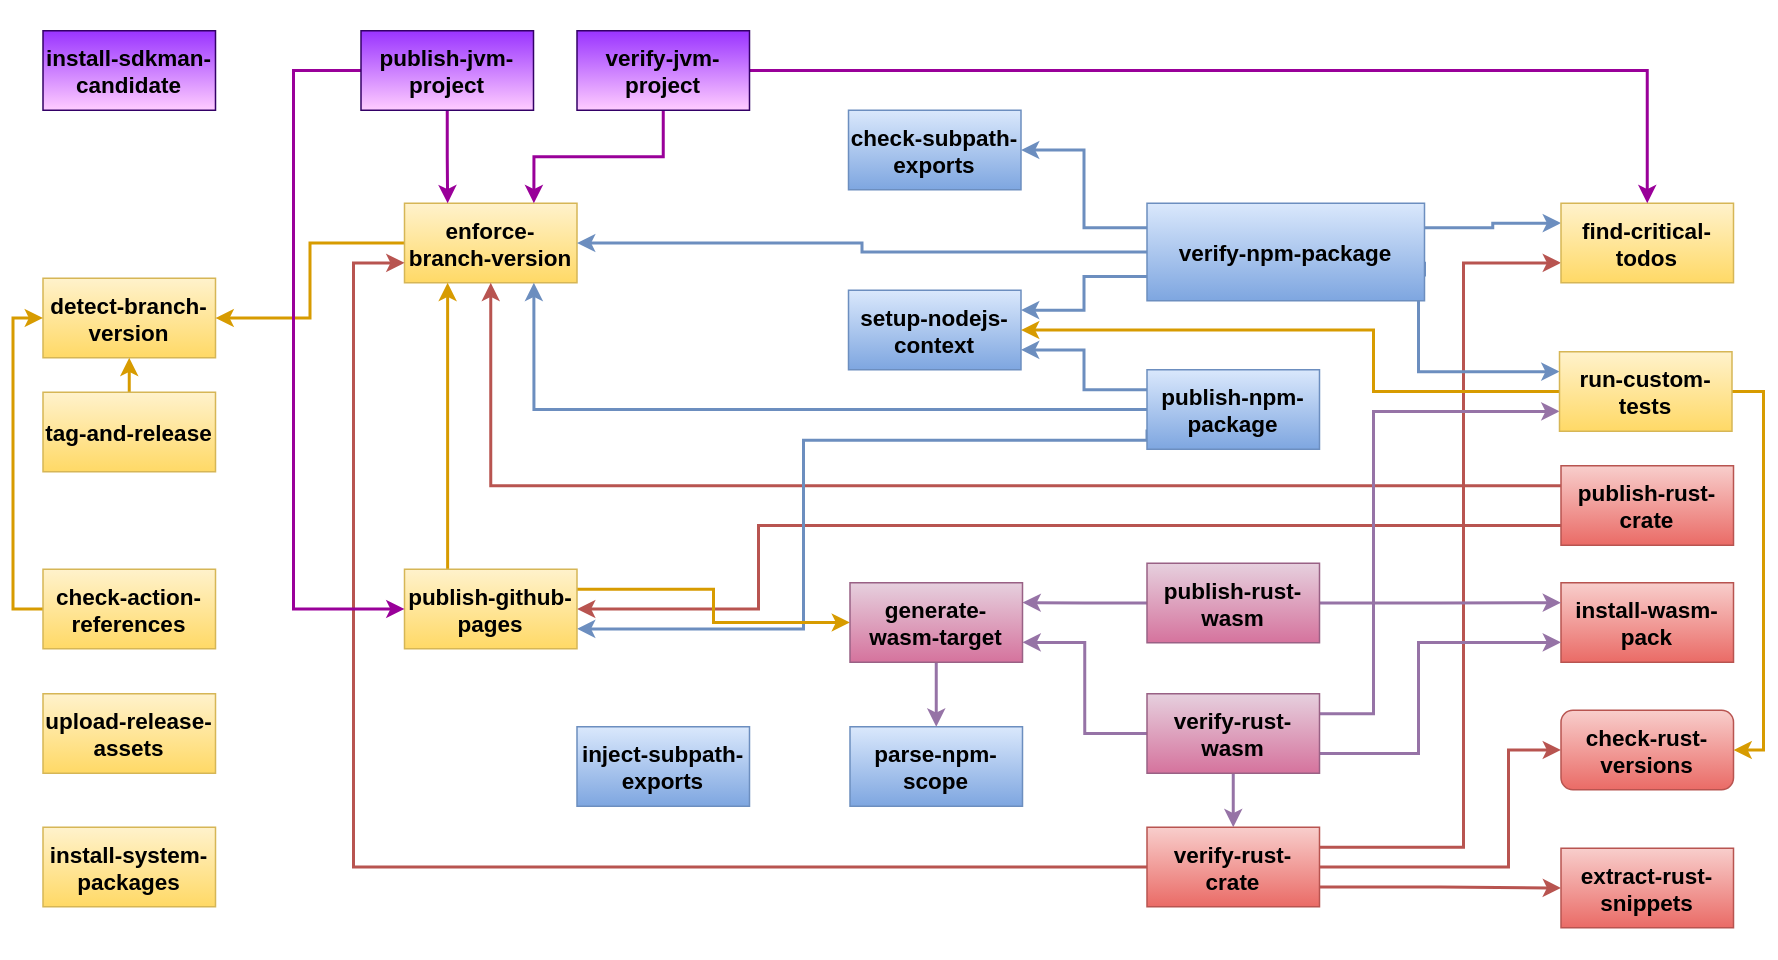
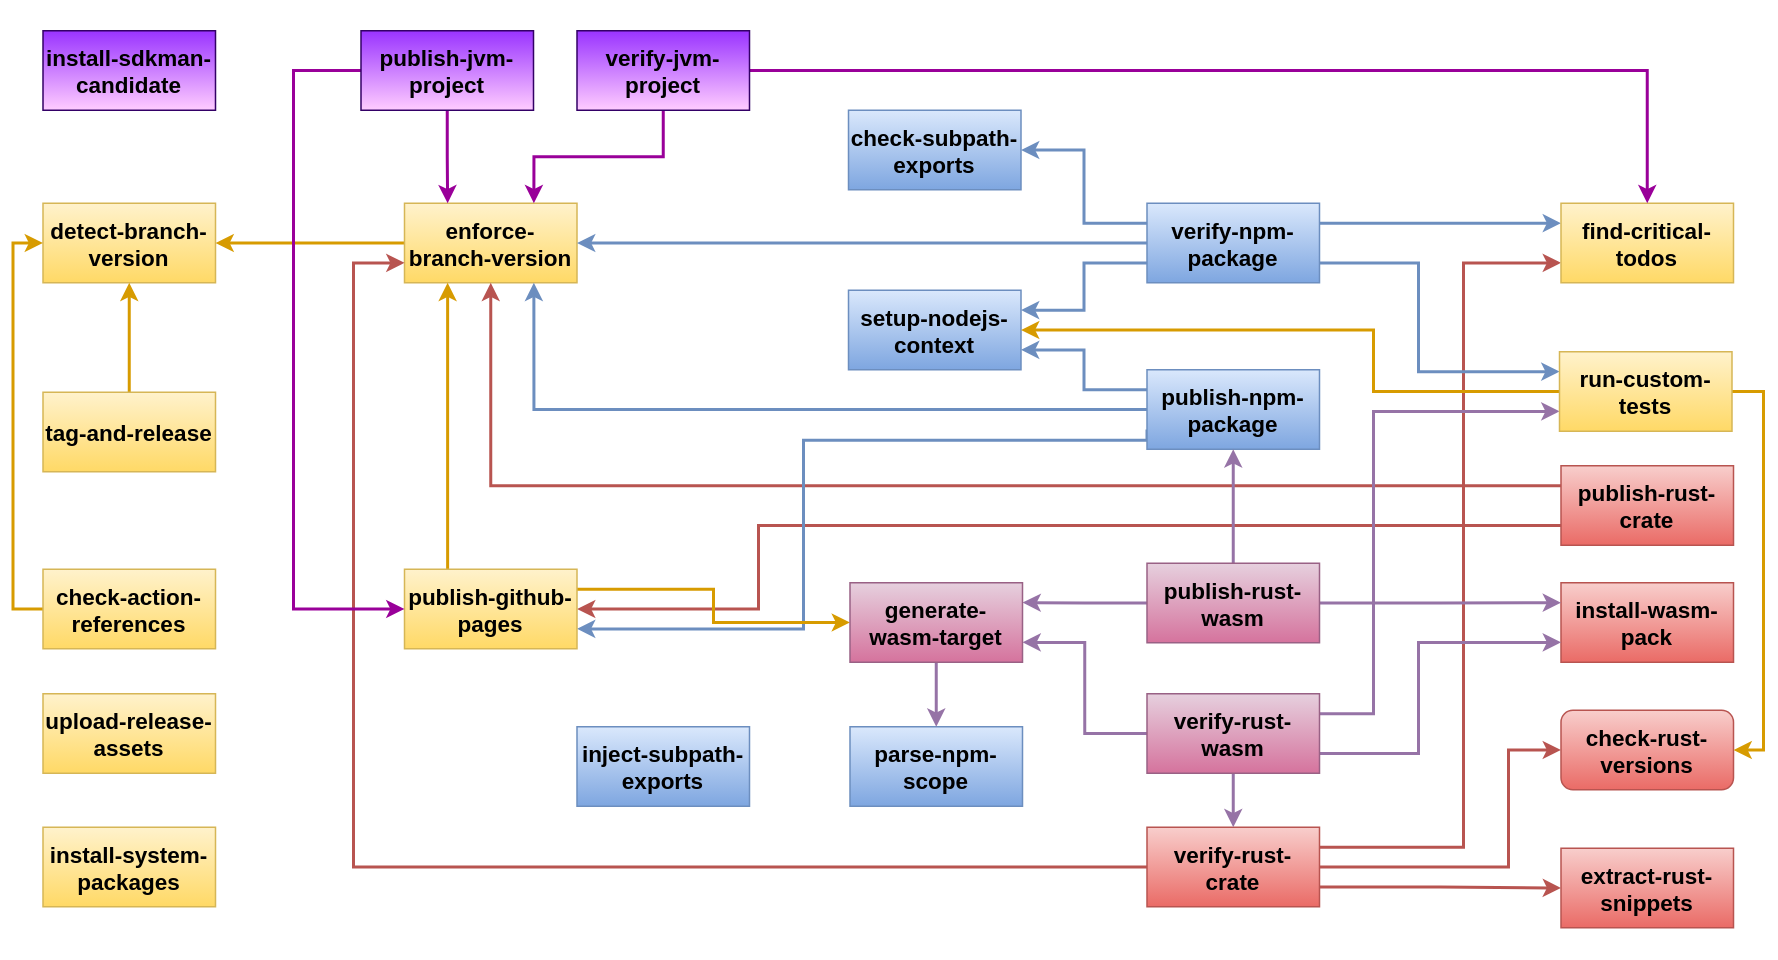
node "verify-npm-package": size 278x98 -> 173x80
node "detect-branch-version": moved (129, 318) -> (129, 243)
edge "publish-rust-wasm" -> "publish-npm-package": added
